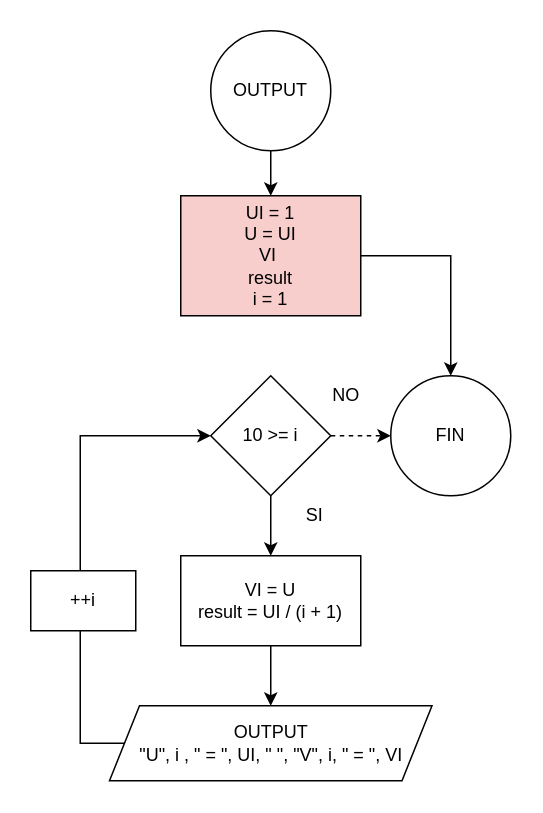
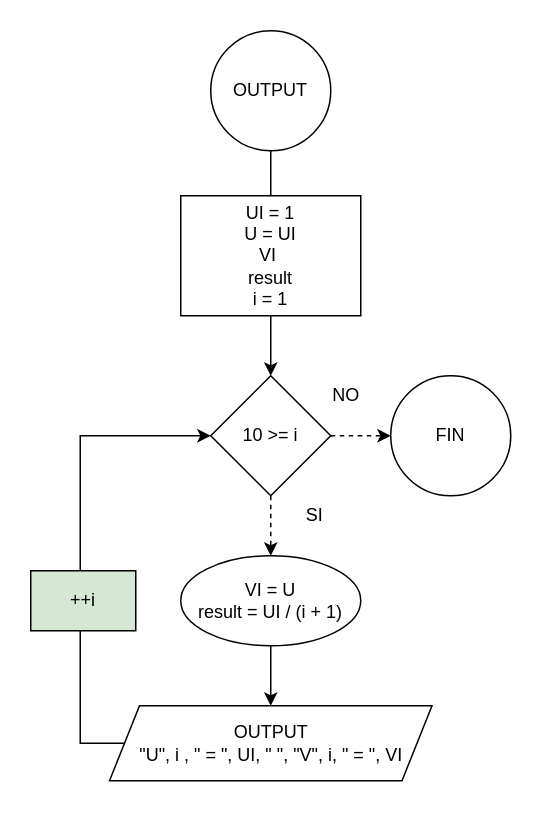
edge "OUTPUT" -> "UI = 1 U = UI VI result i = 1": arrowhead classic -> none
node "UI = 1 U = UI VI result i = 1": fillcolor #f8cecc -> #ffffff
edge "UI = 1 U = UI VI result i = 1" -> "FIN": now "UI = 1 U = UI VI result i = 1" -> "10 >= i"
edge "10 >= i" -> "VI = U result = UI / (i + 1)": style solid -> dashed
node "++i": fillcolor #ffffff -> #d5e8d4
node "VI = U result = UI / (i + 1)": shape rectangle -> ellipse
